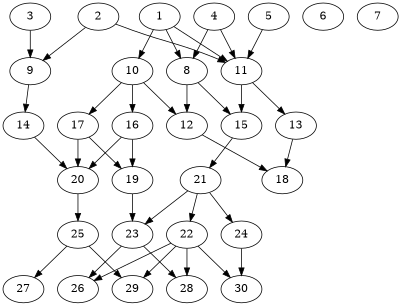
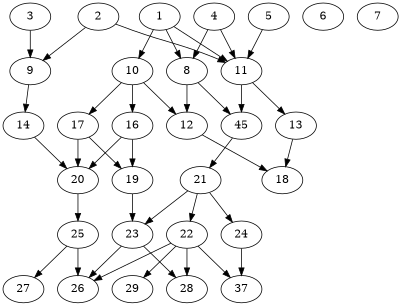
node "15": label "15" -> "45"
edge "25" -> "29": now "25" -> "26"
node "30": label "30" -> "37"
